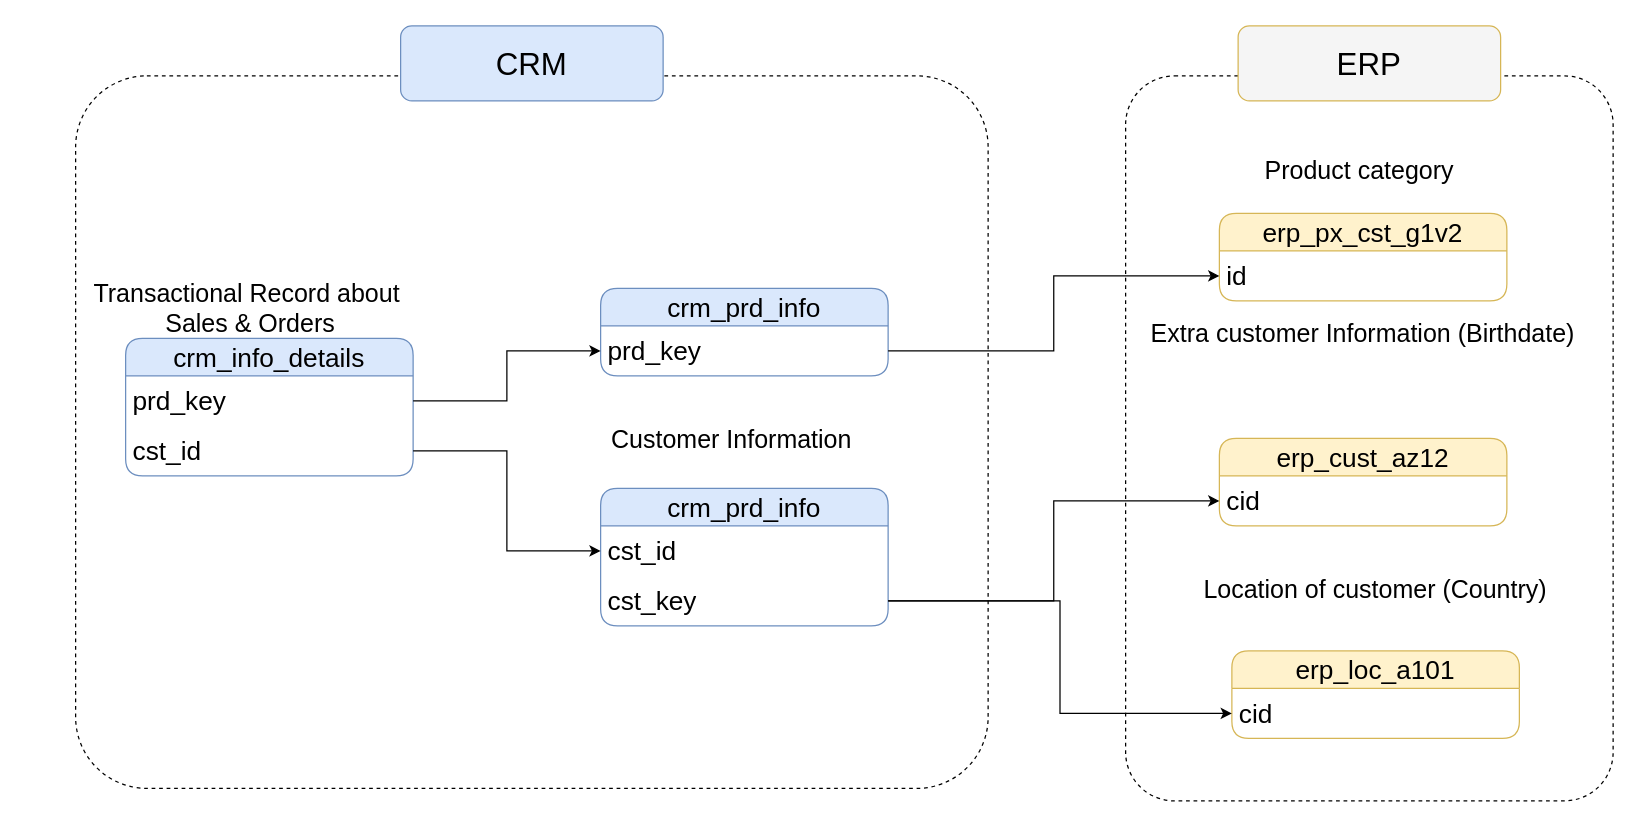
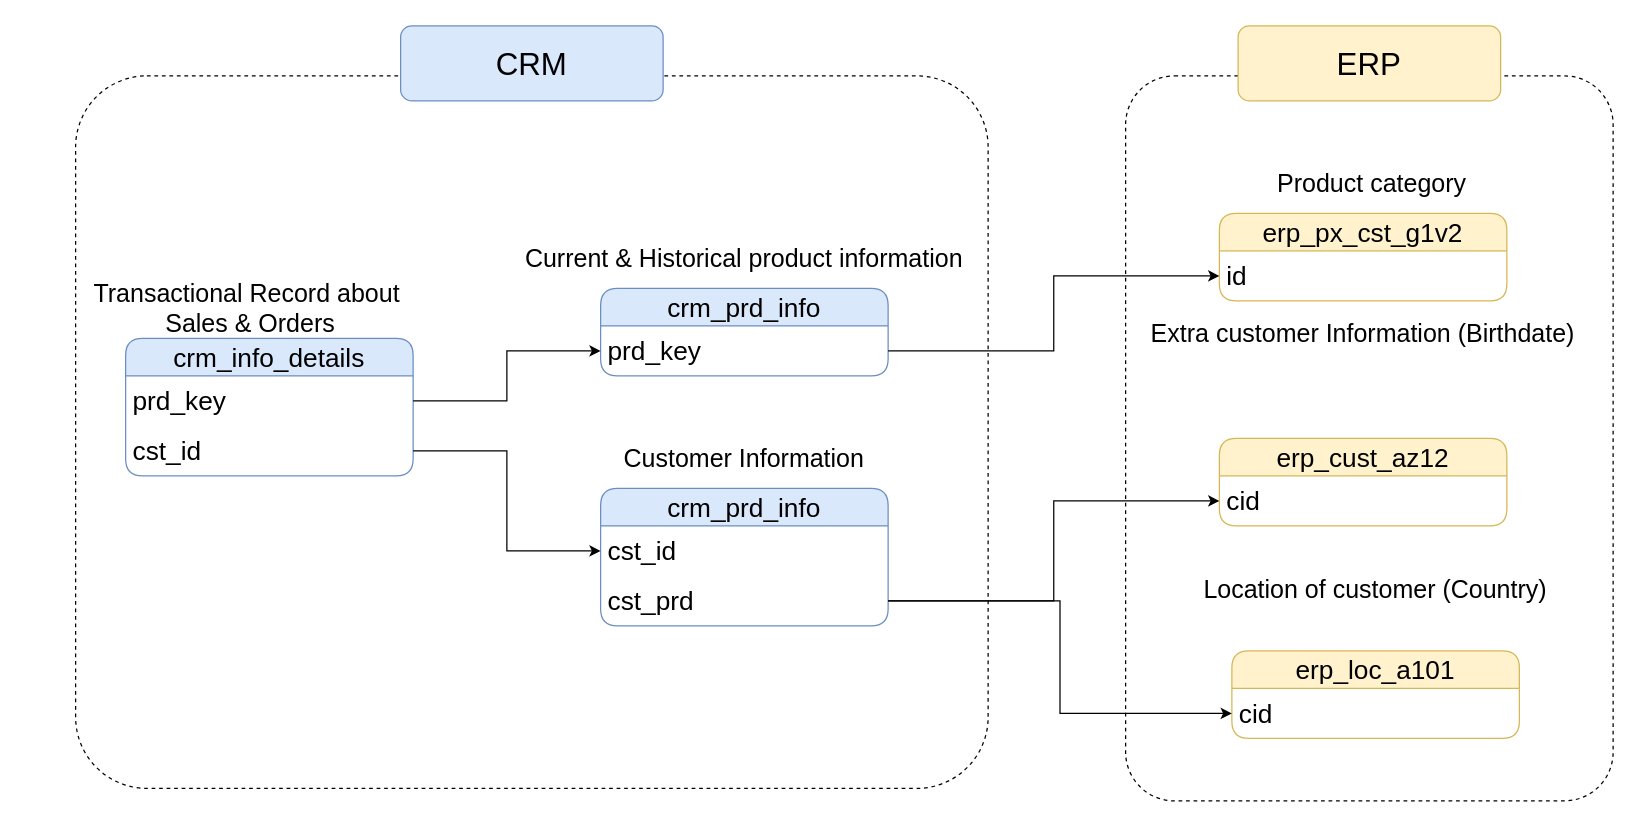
node "ERP": fillcolor #f5f5f5 -> #fff2cc
node "Product category": moved (1363, 169) -> (1376, 182)
node "Current & Historical product information": added
node "Customer Information": moved (732, 438) -> (744, 457)
node "cst_key": label "cst_key" -> "cst_prd"
